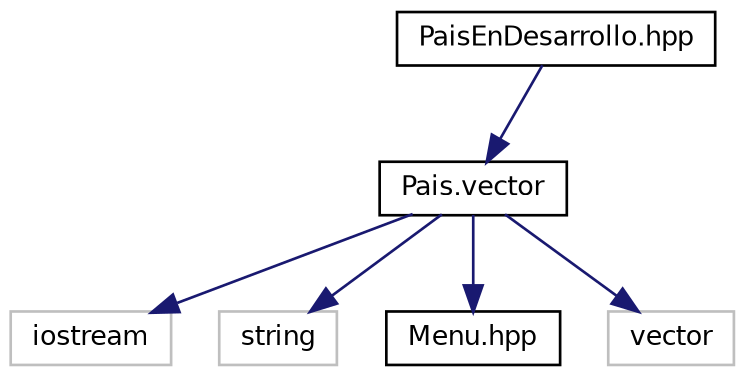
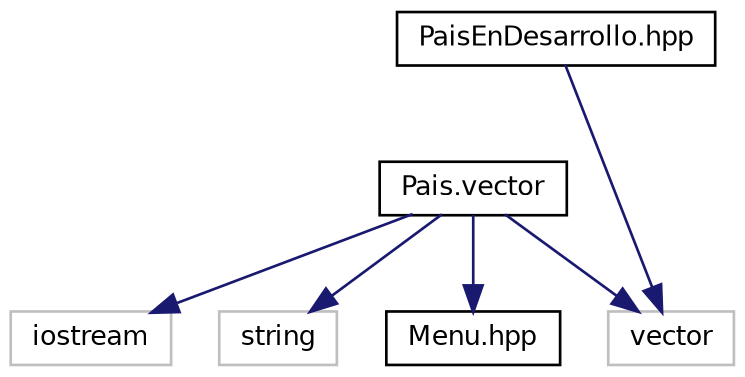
edge "PaisEnDesarrollo.hpp" -> "Pais.vector": now "PaisEnDesarrollo.hpp" -> "vector"
